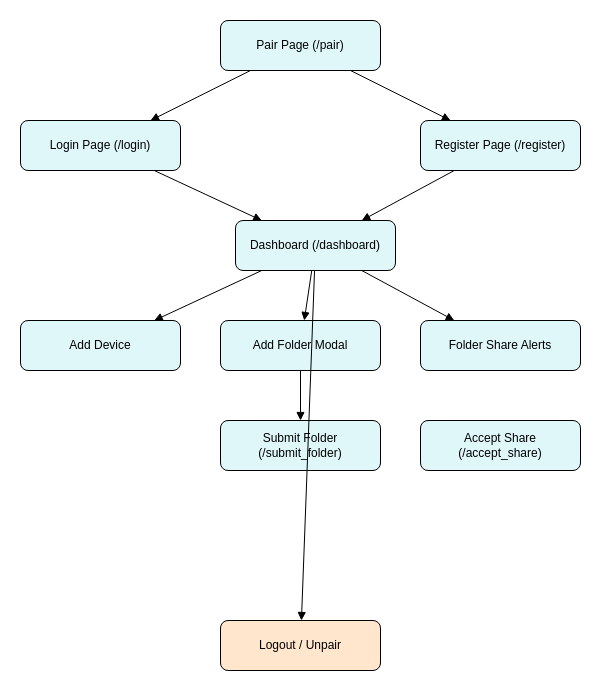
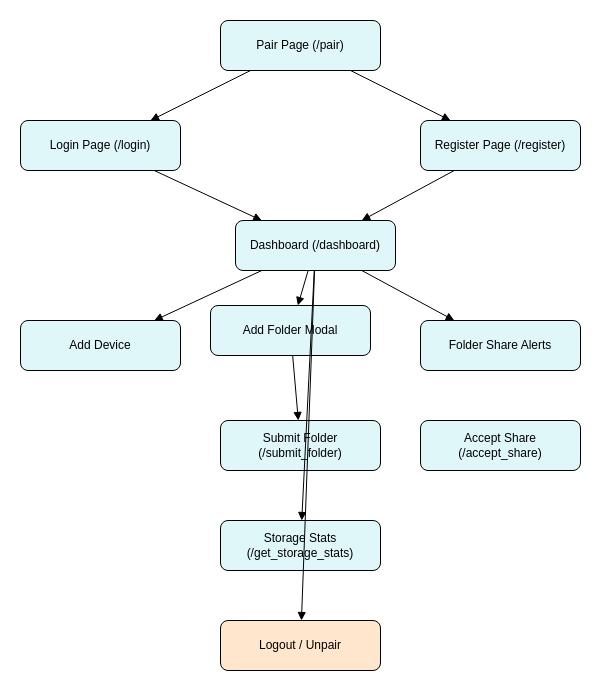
node "Add Folder Modal": moved (301, 346) -> (291, 331)
edge "Dashboard (/dashboard)" -> "Storage Stats (/get_storage_stats)": added
node "Storage Stats (/get_storage_stats)": added
